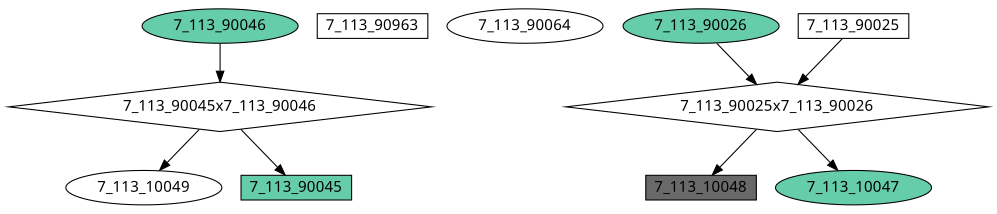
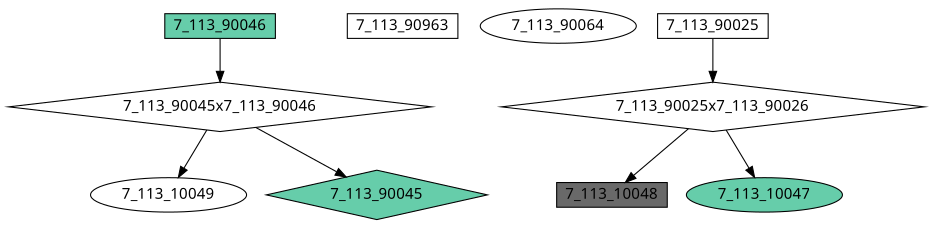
node "7_113_90046": shape ellipse -> box
node "7_113_90026": removed
node "7_113_90045": shape box -> diamond
